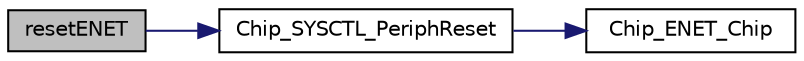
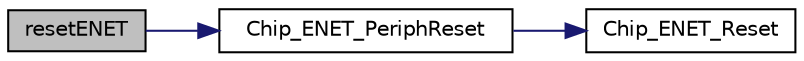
node "Chip_SYSCTL_PeriphReset": label "Chip_SYSCTL_PeriphReset" -> "Chip_ENET_PeriphReset"
node "Chip_ENET_Chip": label "Chip_ENET_Chip" -> "Chip_ENET_Reset"
